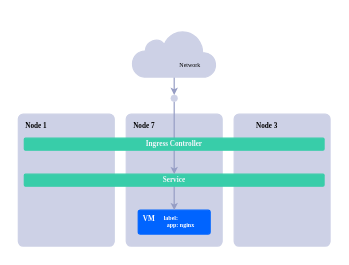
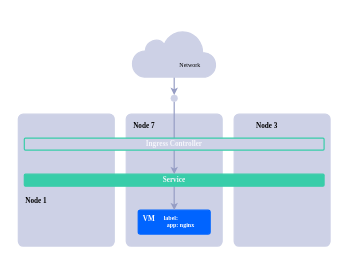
node "Node 1": moved (42, 126) -> (42, 201)
node "Ingress Controller": fillcolor #38cda9 -> #cdd1e6
